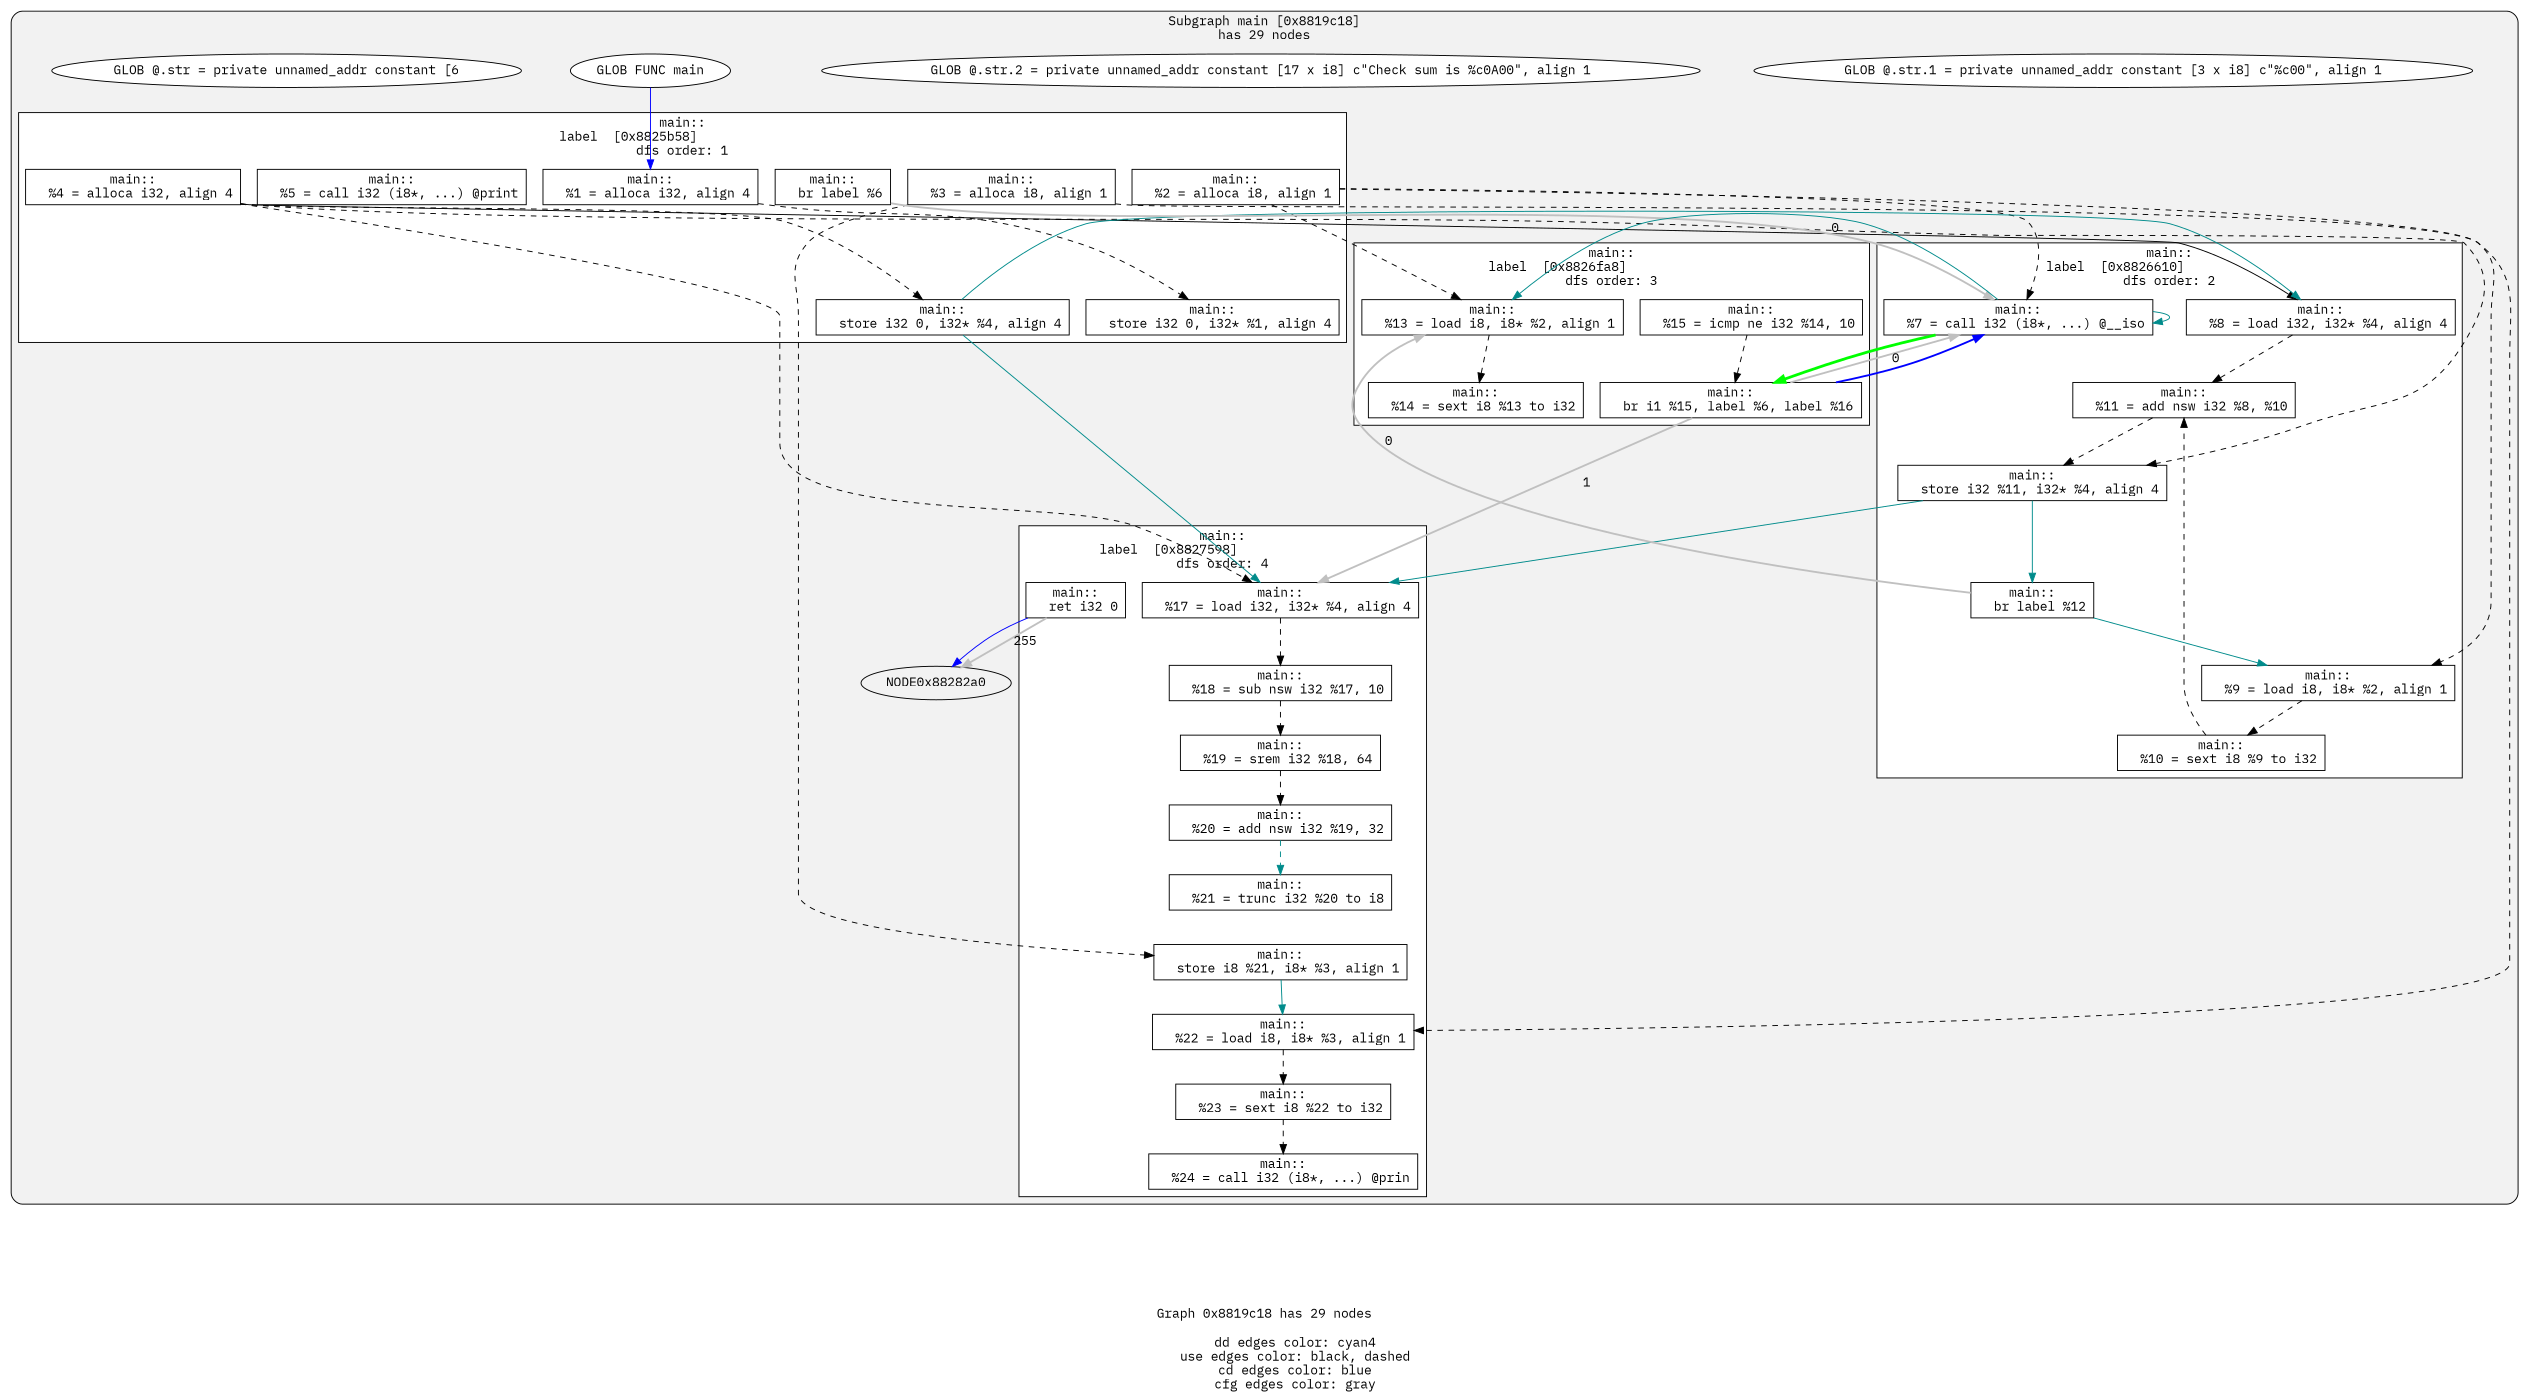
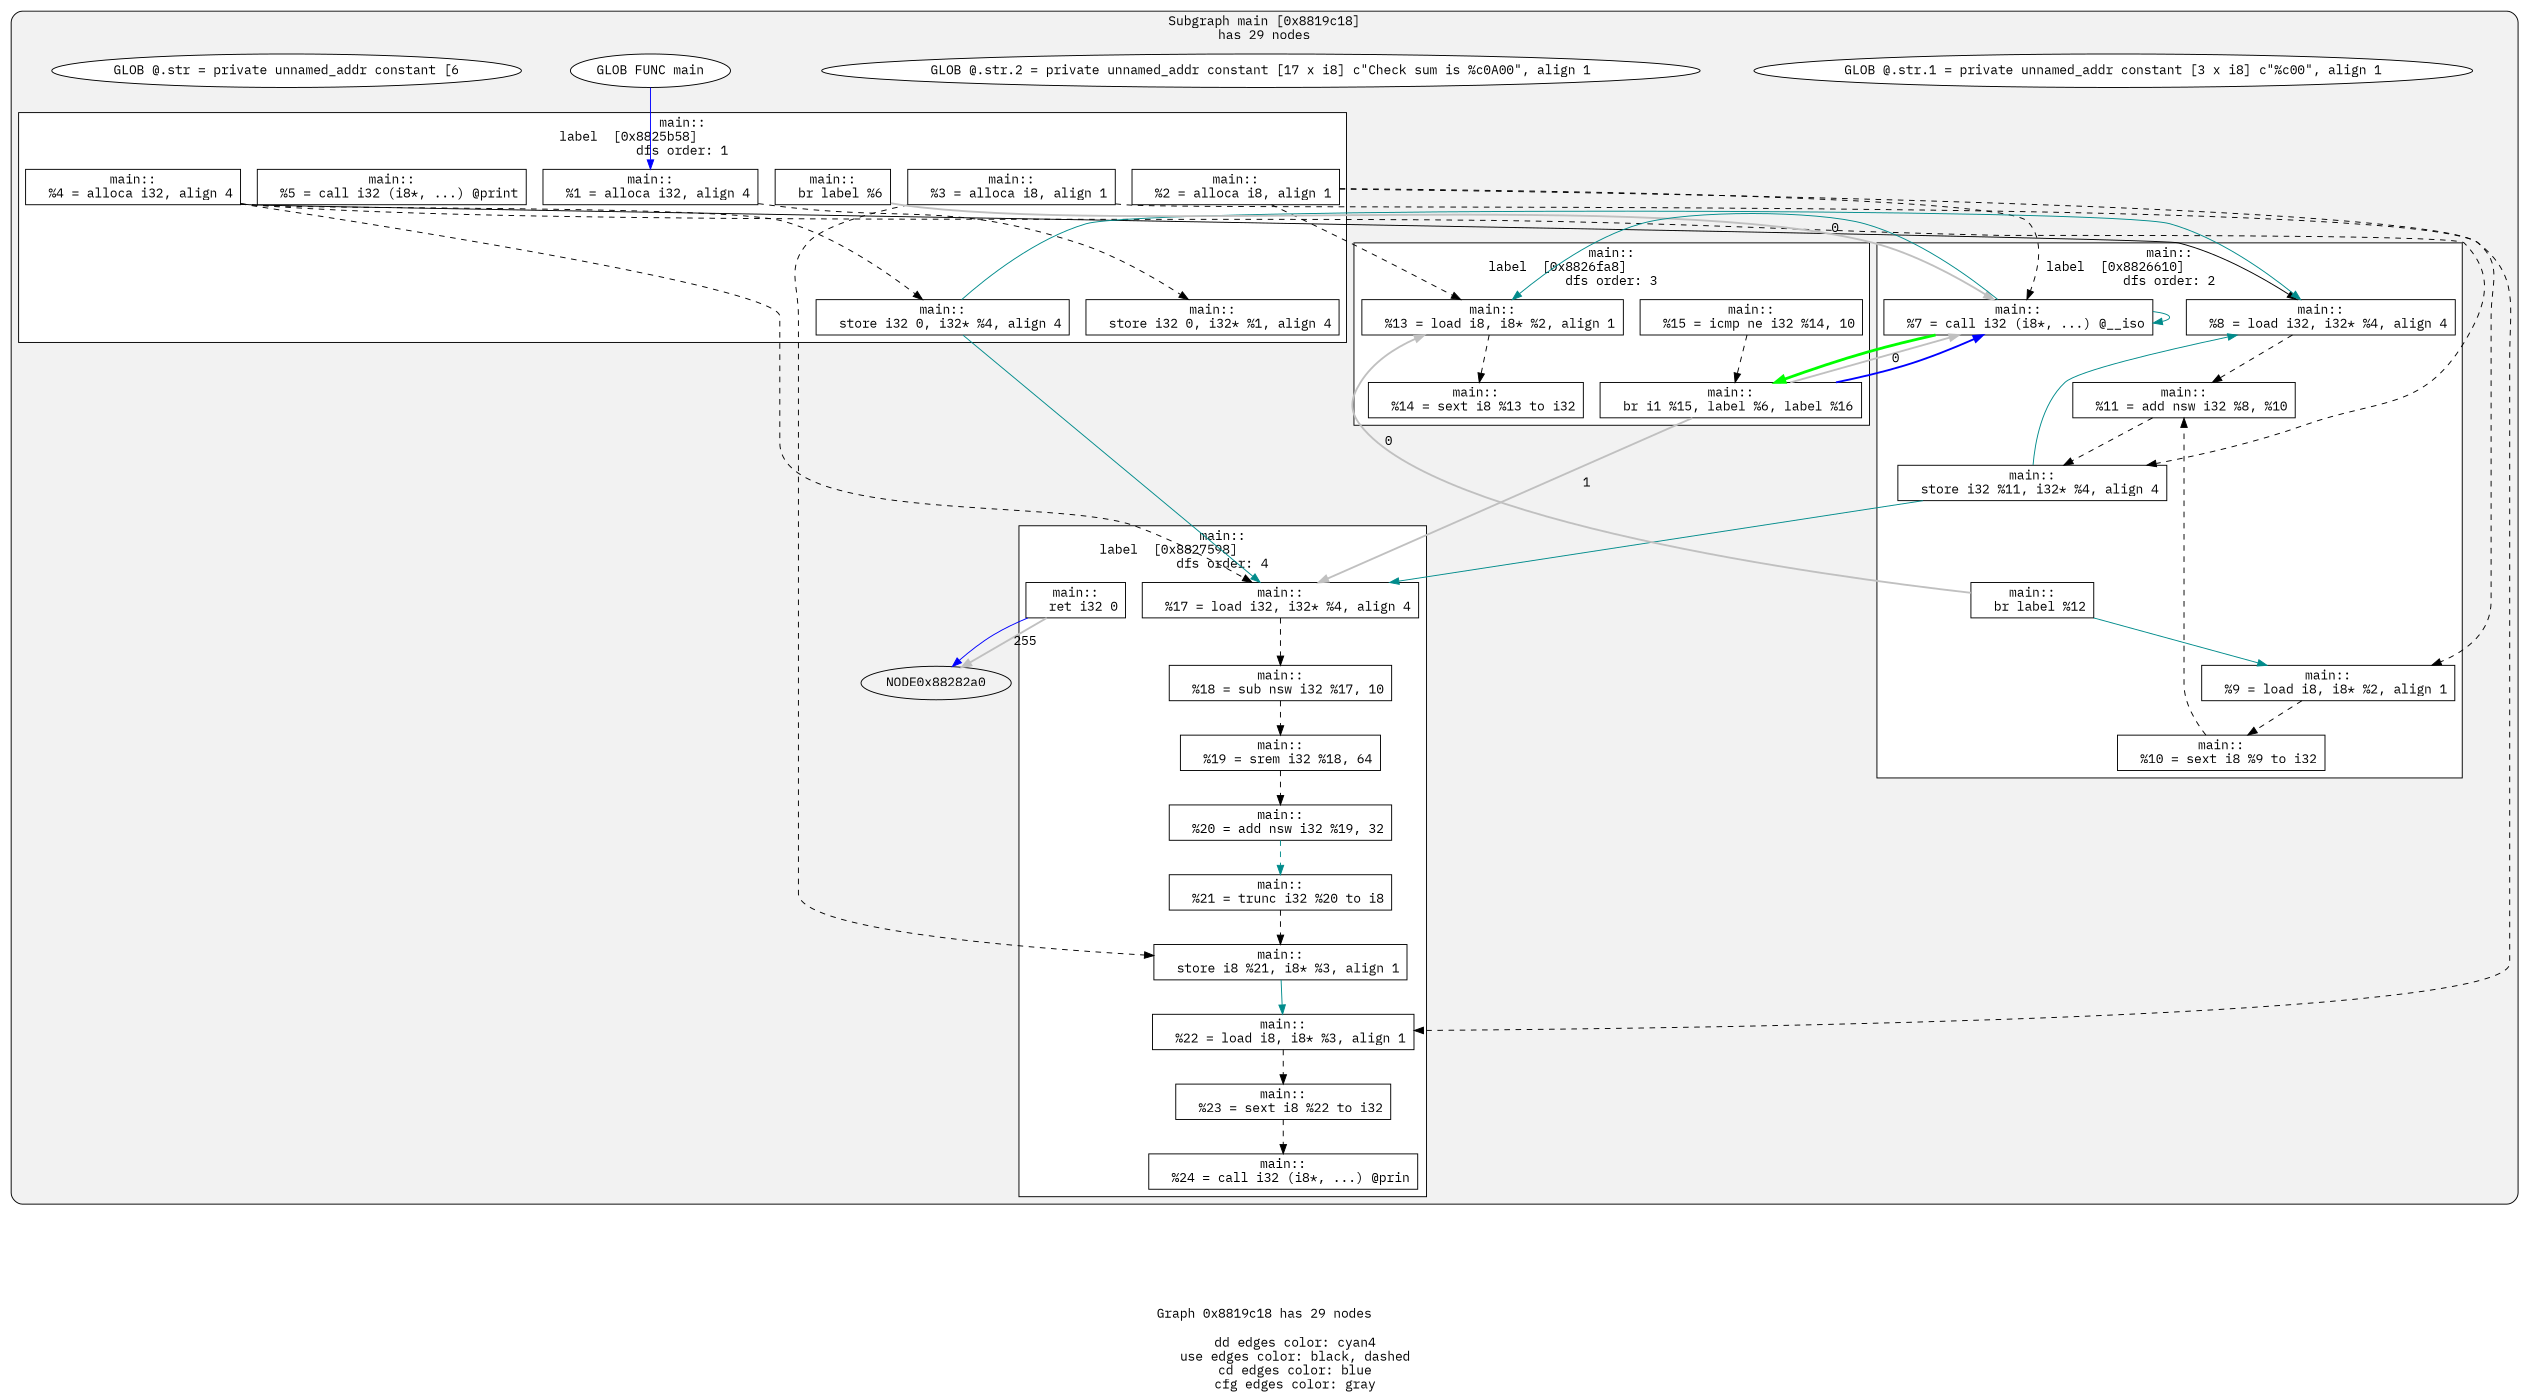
edge "main:: store i32 %11, i32* %4, align 4" -> "main:: br label %12": now "main:: store i32 %11, i32* %4, align 4" -> "main:: %8 = load i32, i32* %4, align 4"
edge "main:: %21 = trunc i32 %20 to i8" -> "main:: store i8 %21, i8* %3, align 1": added
